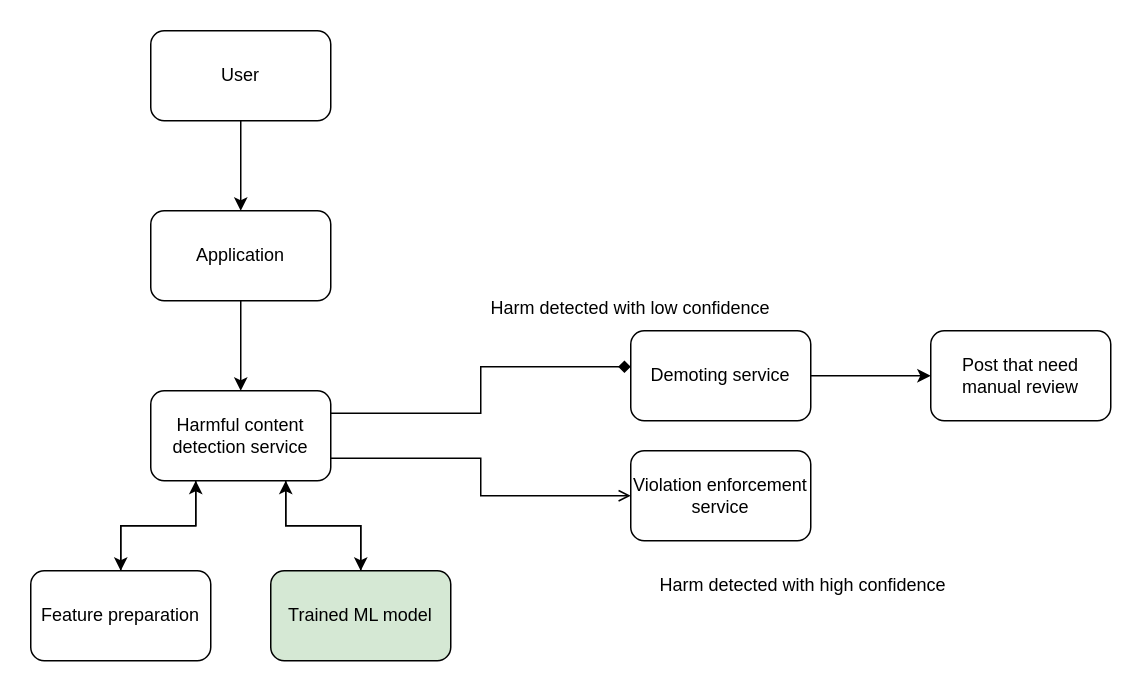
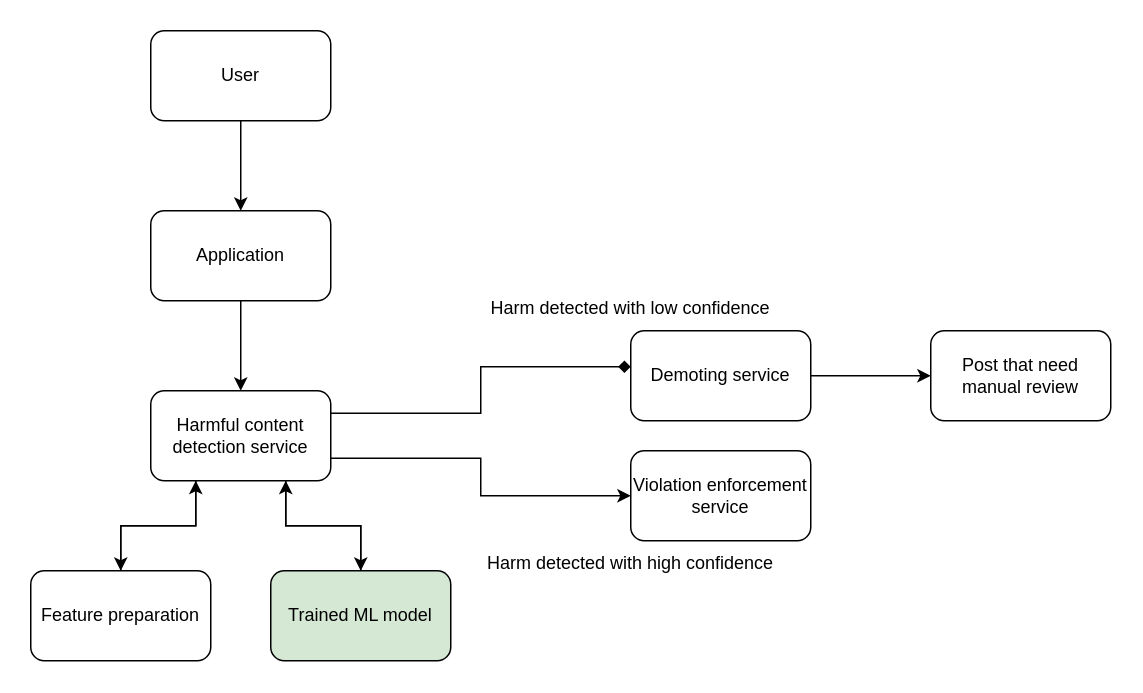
edge "Harmful content detection service" -> "Violation enforcement service": arrowhead open -> classic
node "Harm detected with high confidence": moved (803, 586) -> (631, 563)
